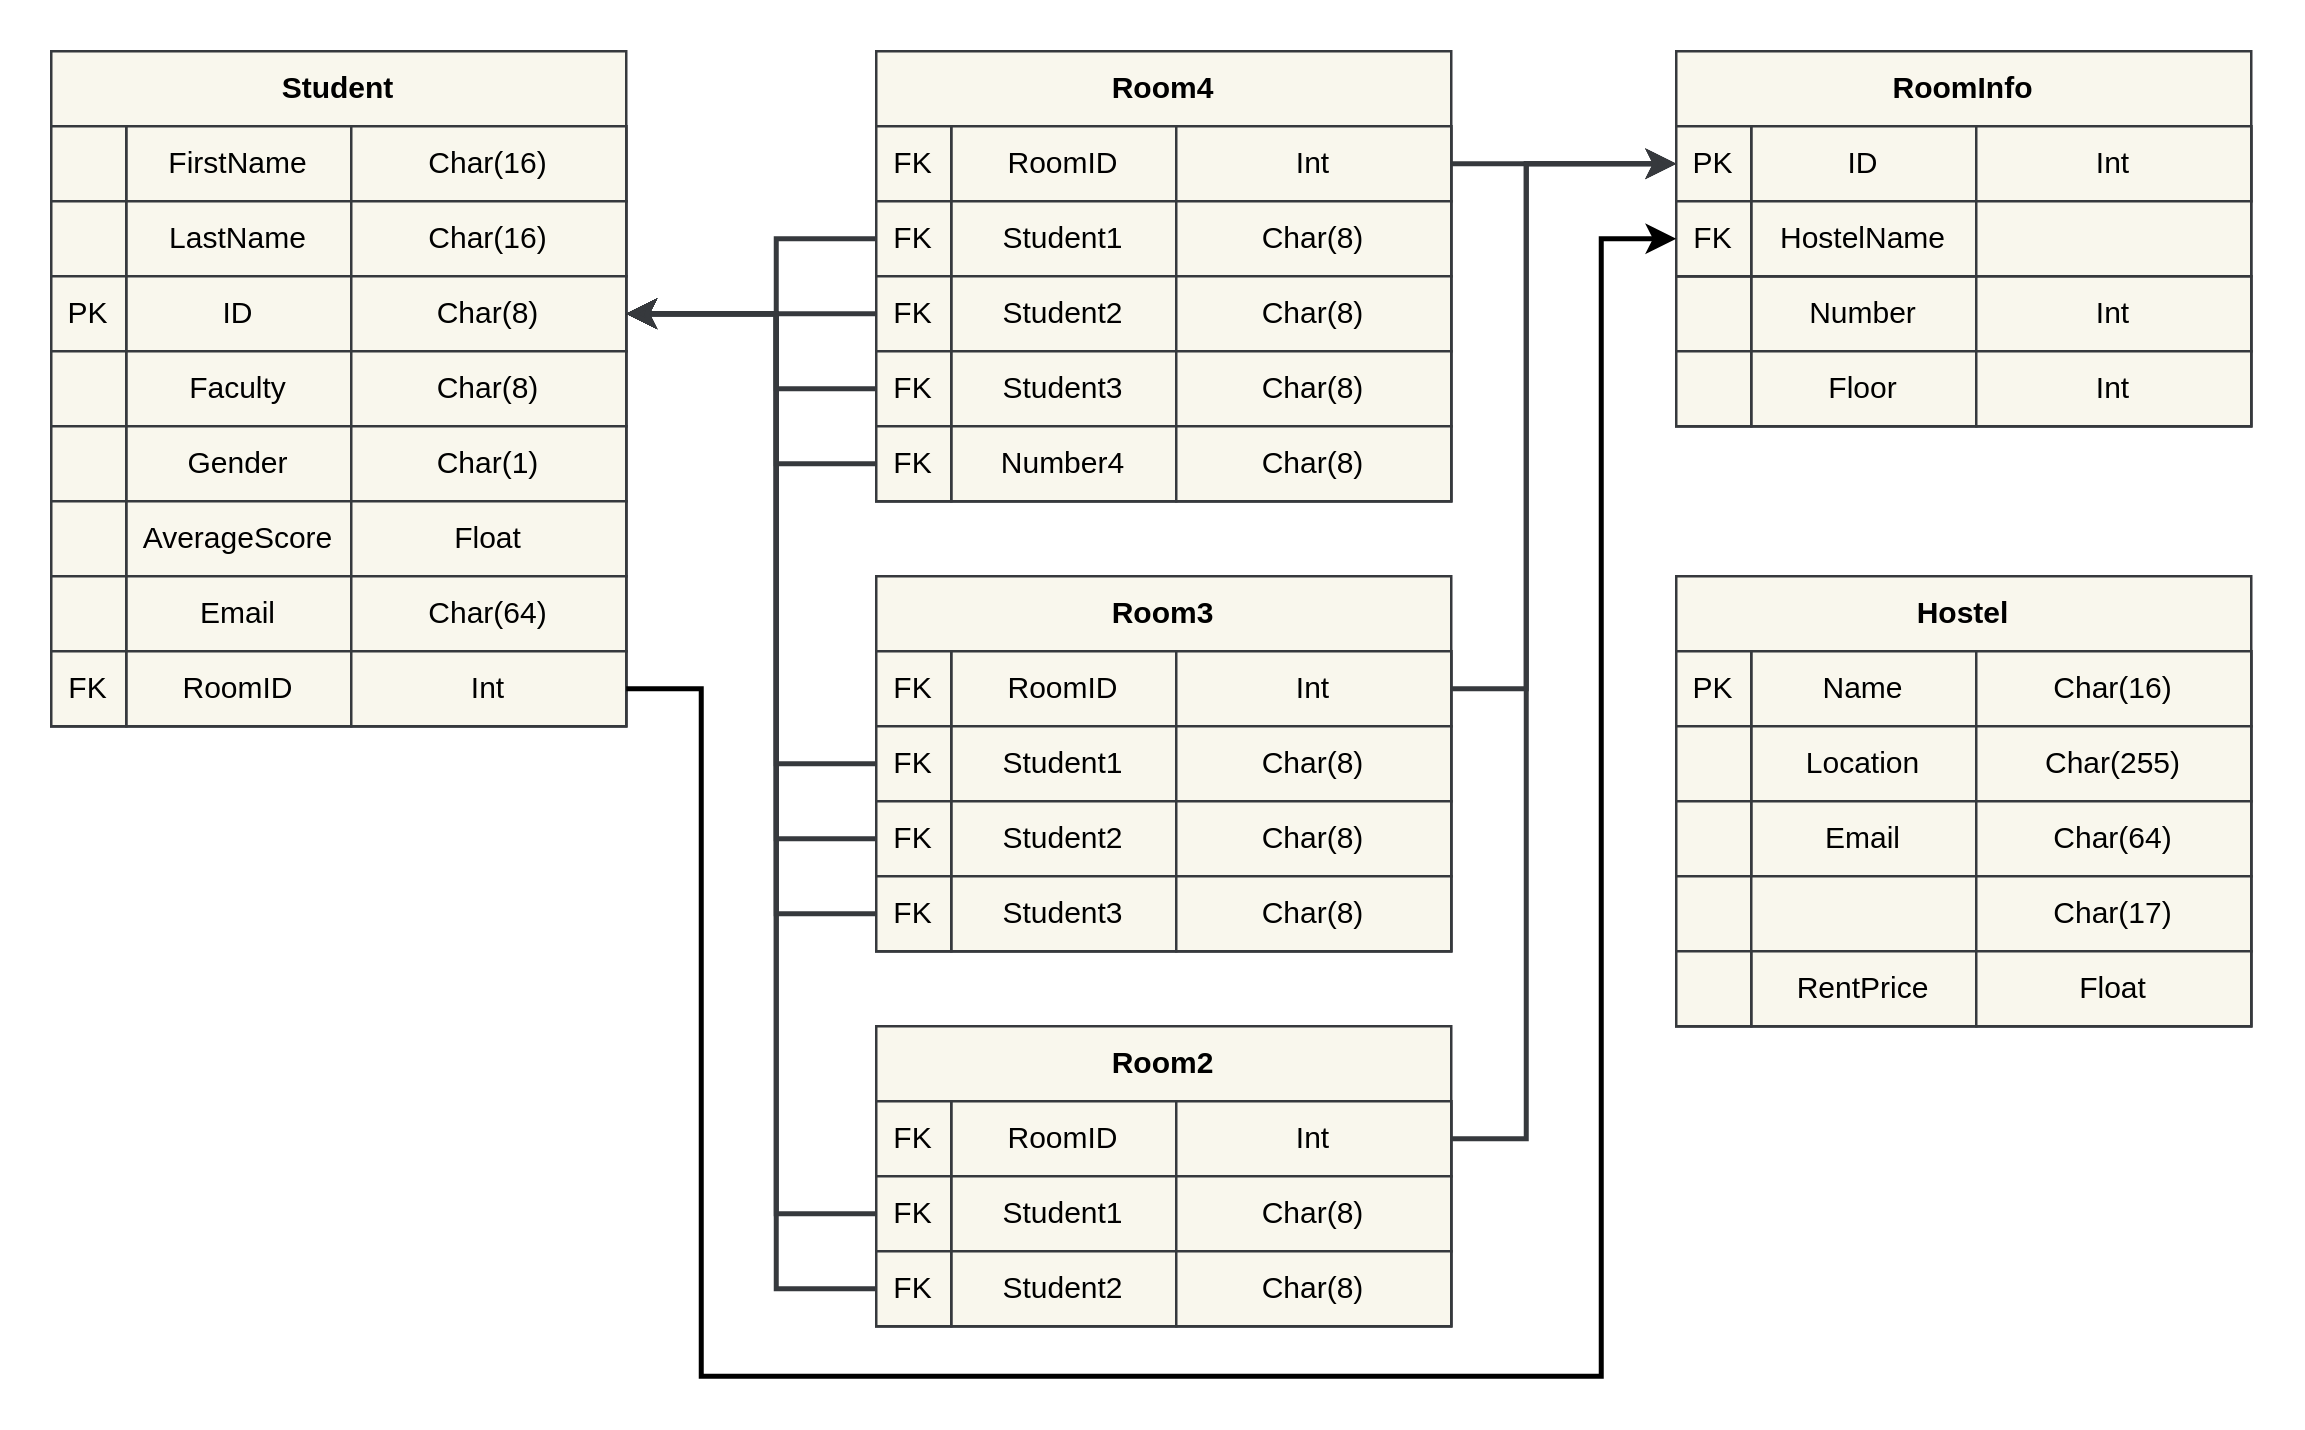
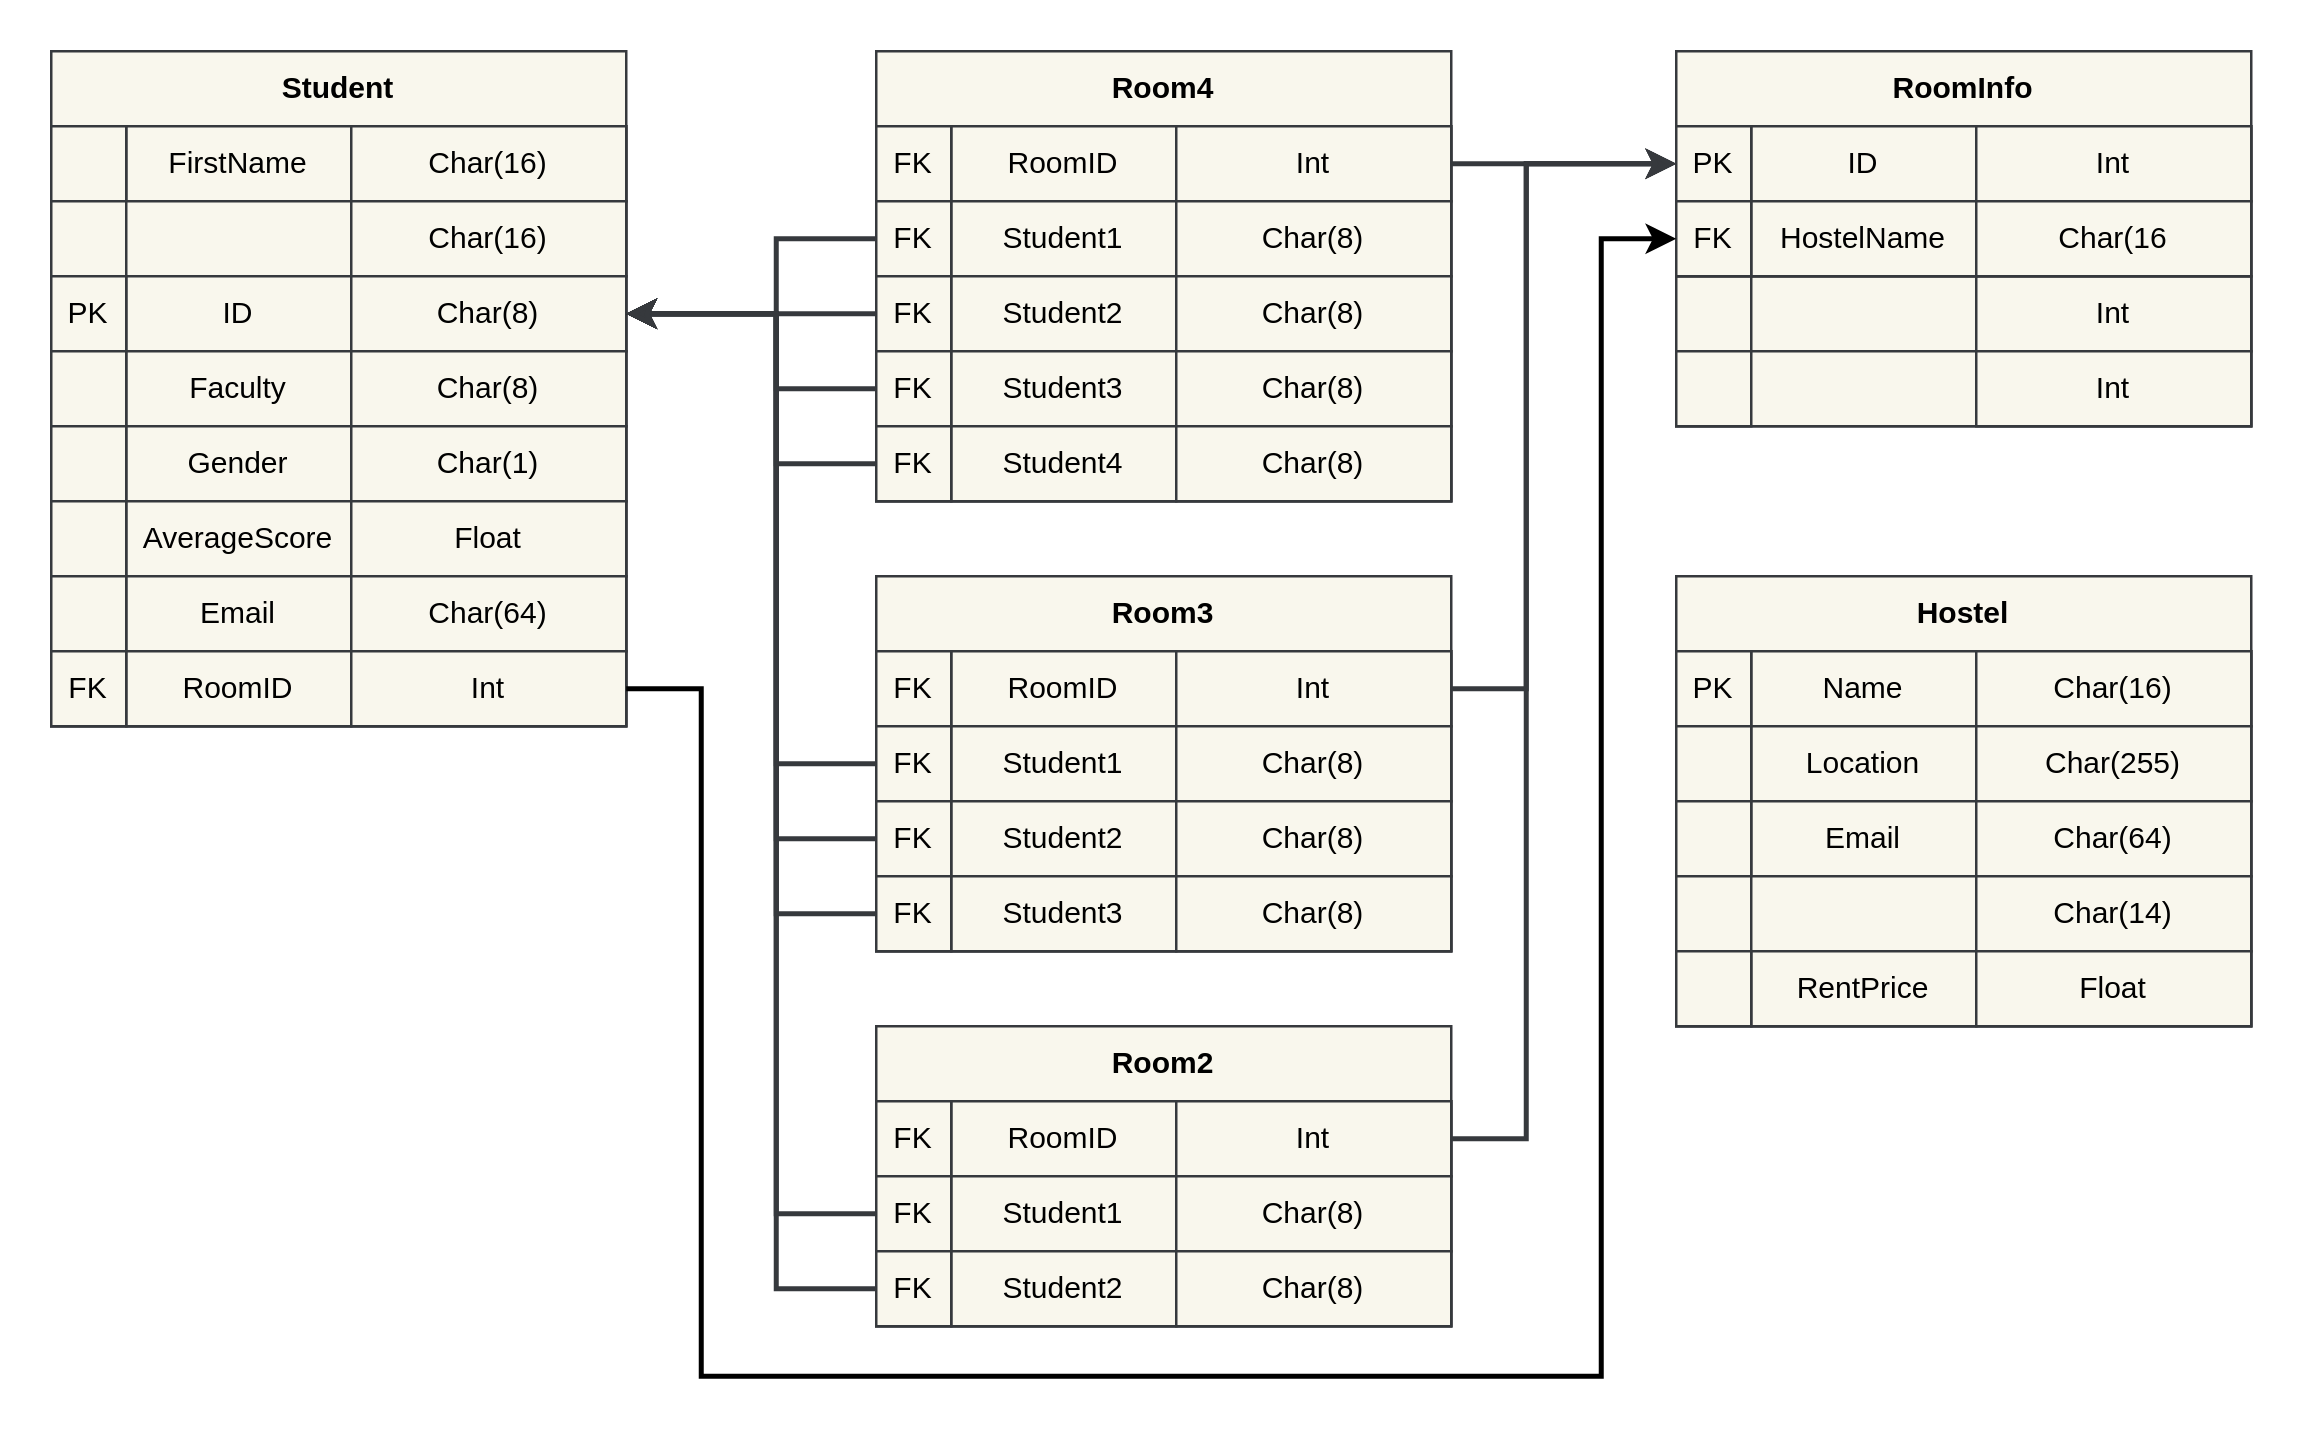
node "LastName": removed
node "Char(16": added
node "Number": removed
node "Floor": removed
node "Number4": label "Number4" -> "Student4"
node "Char(17)": label "Char(17)" -> "Char(14)"
